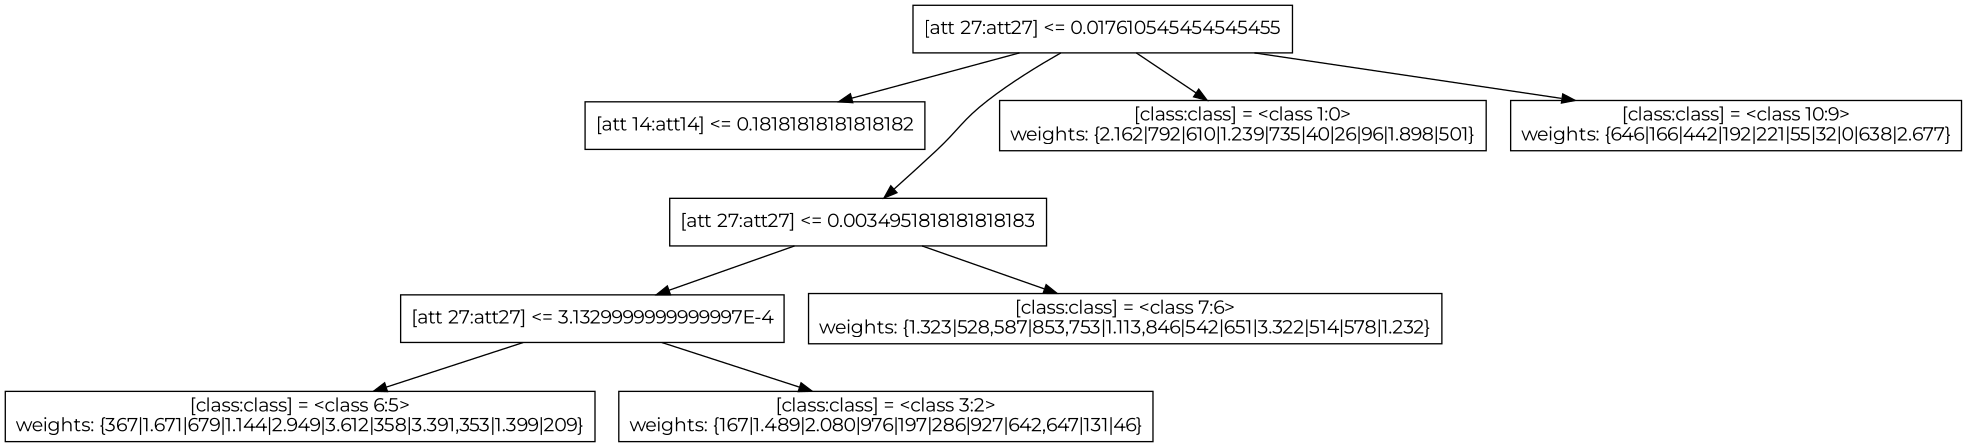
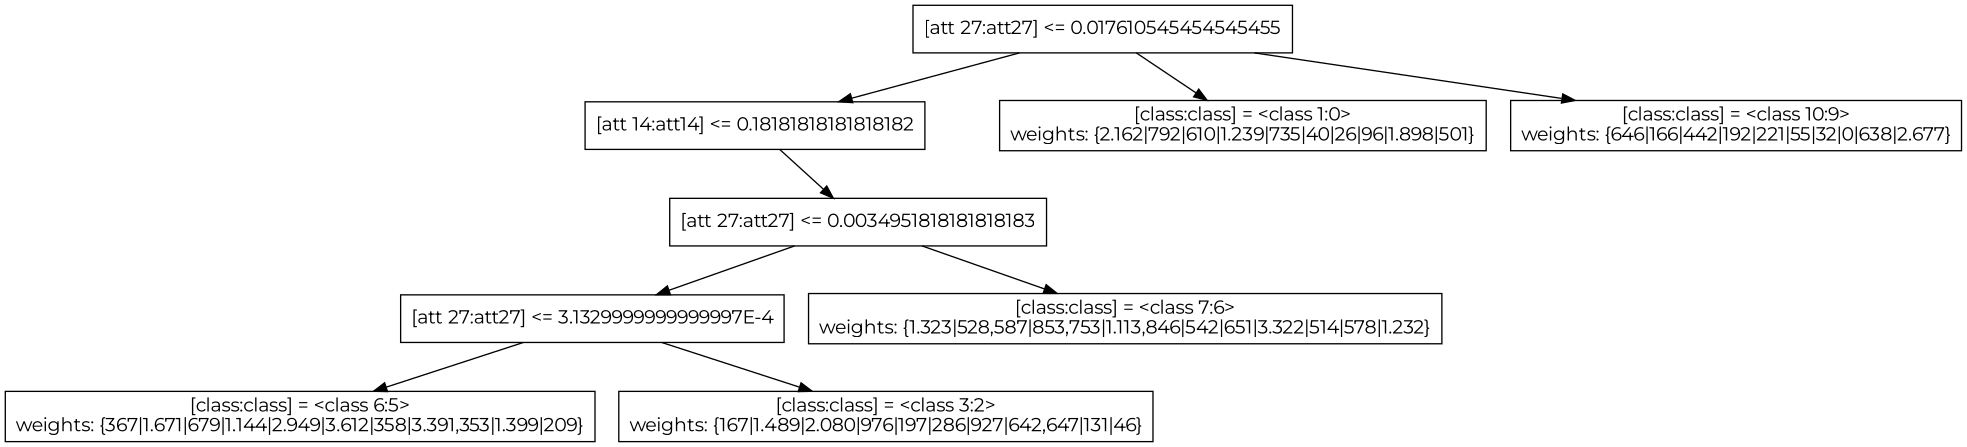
edge "[att 27:att27] <= 0.017610545454545455" -> "[att 27:att27] <= 0.0034951818181818183": now "[att 14:att14] <= 0.18181818181818182" -> "[att 27:att27] <= 0.0034951818181818183"
